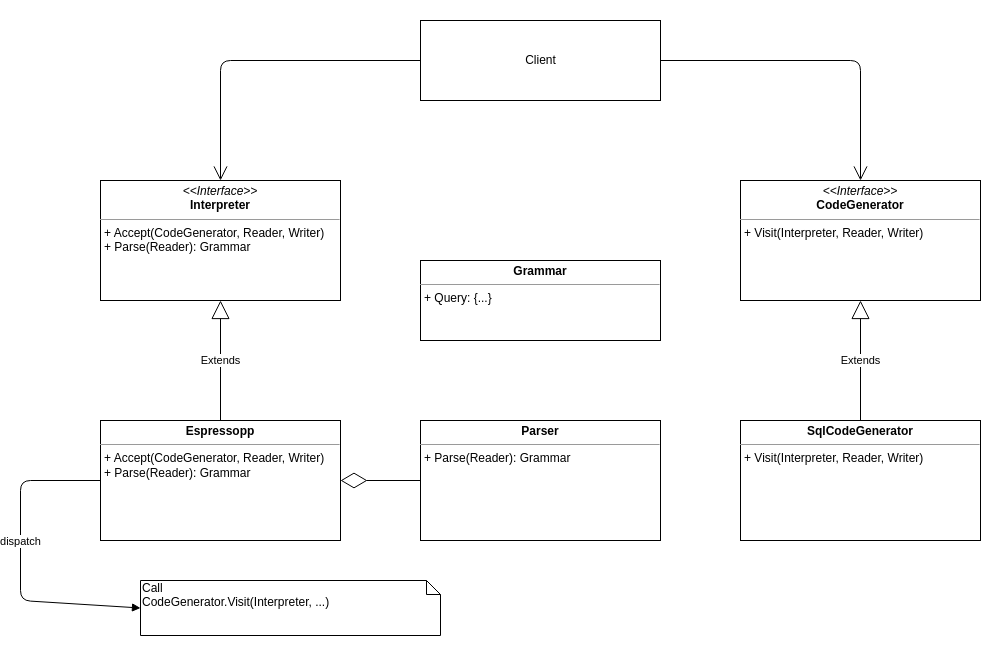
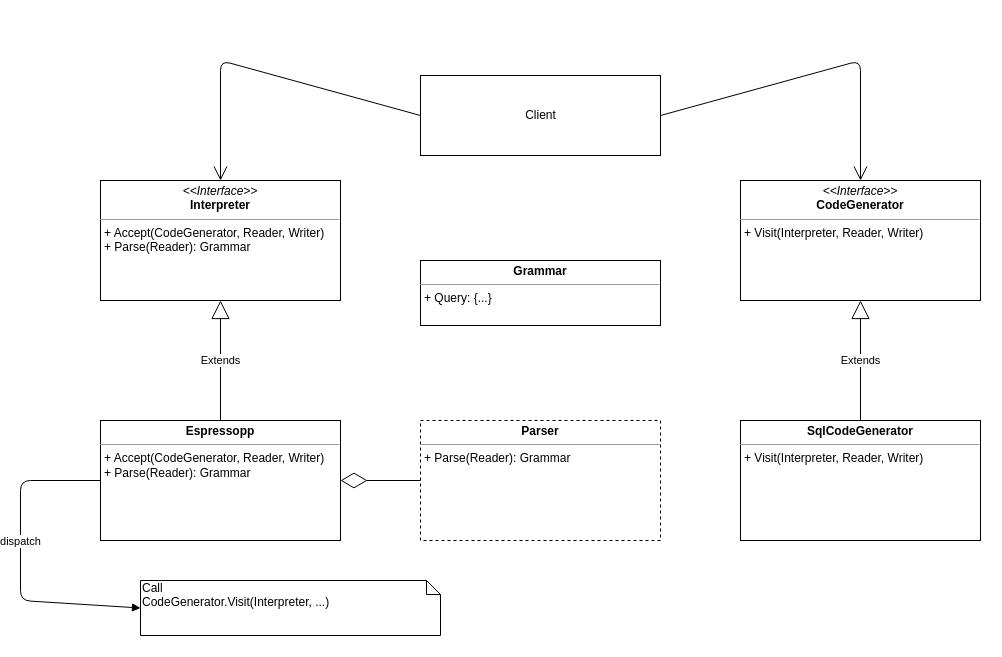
node "Client": moved (541, 61) -> (541, 116)
node "Grammar + Query: {...}": size 240x80 -> 240x65
node "Parser + Parse(Reader): Grammar": style solid -> dashed
